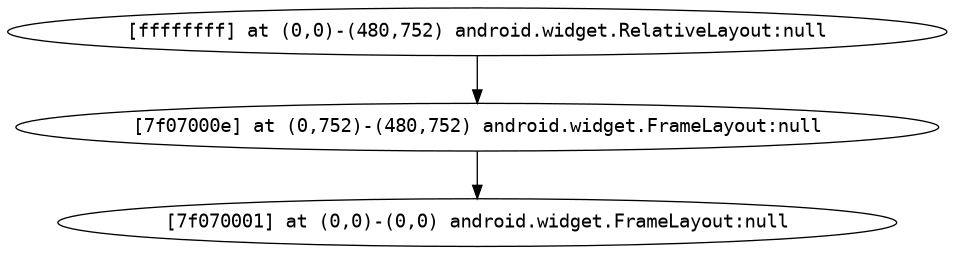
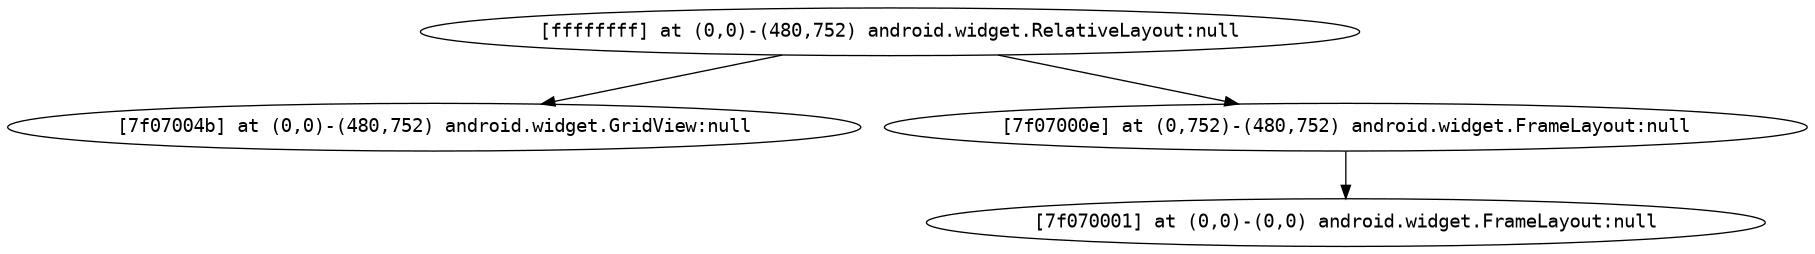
node "[7f07004b] at (0,0)-(480,752) android.widget.GridView:null": added
